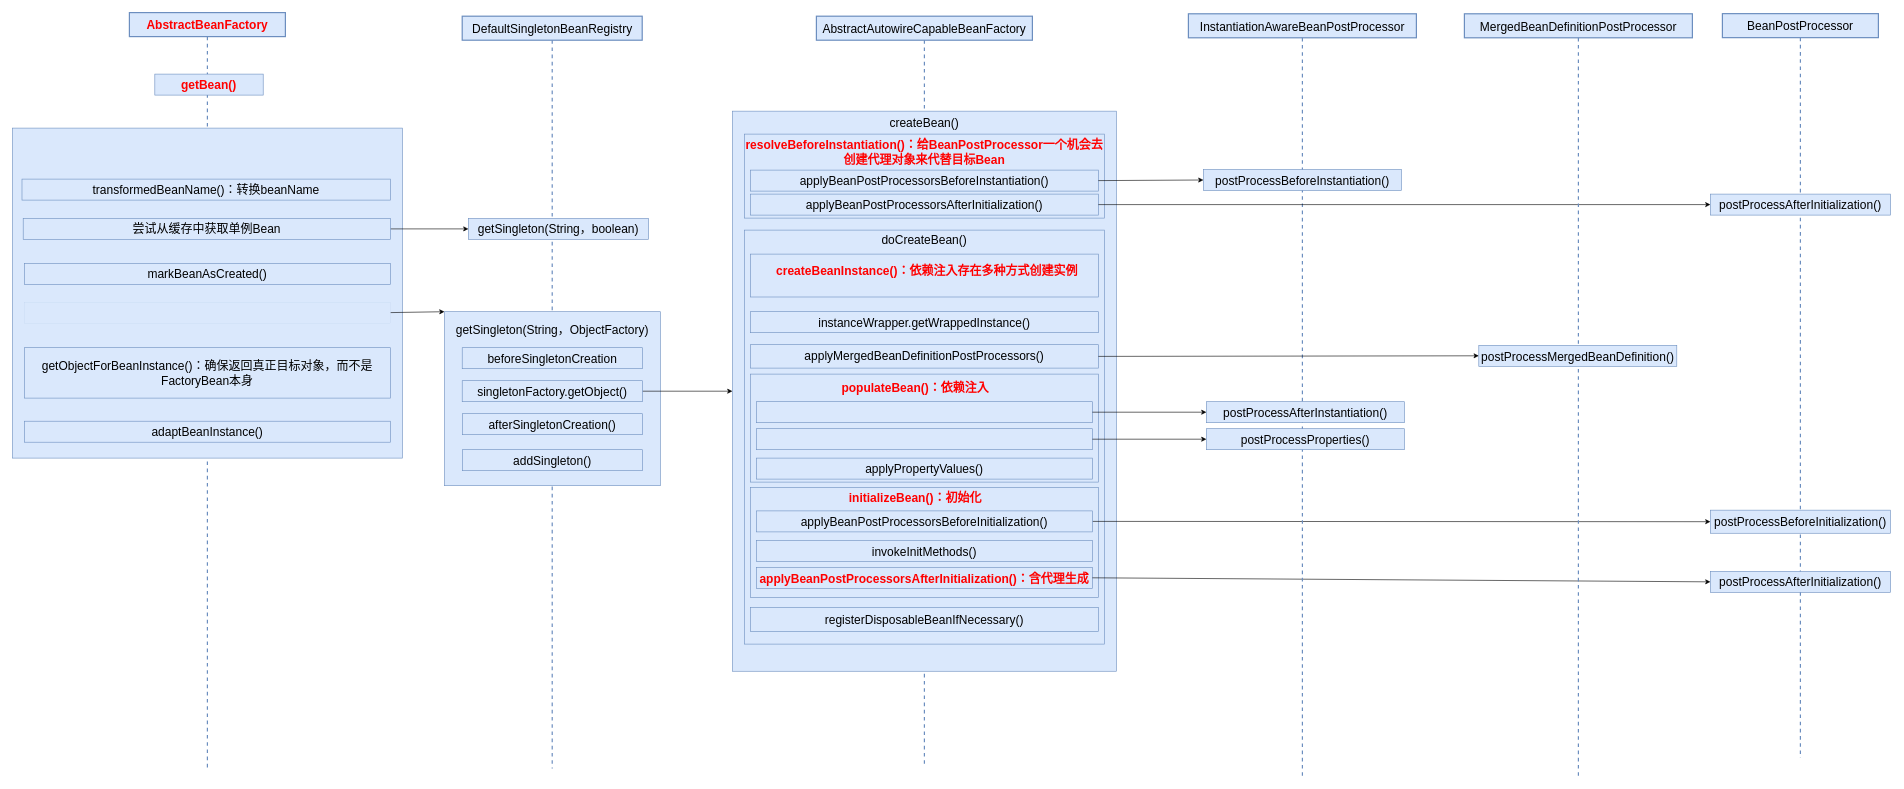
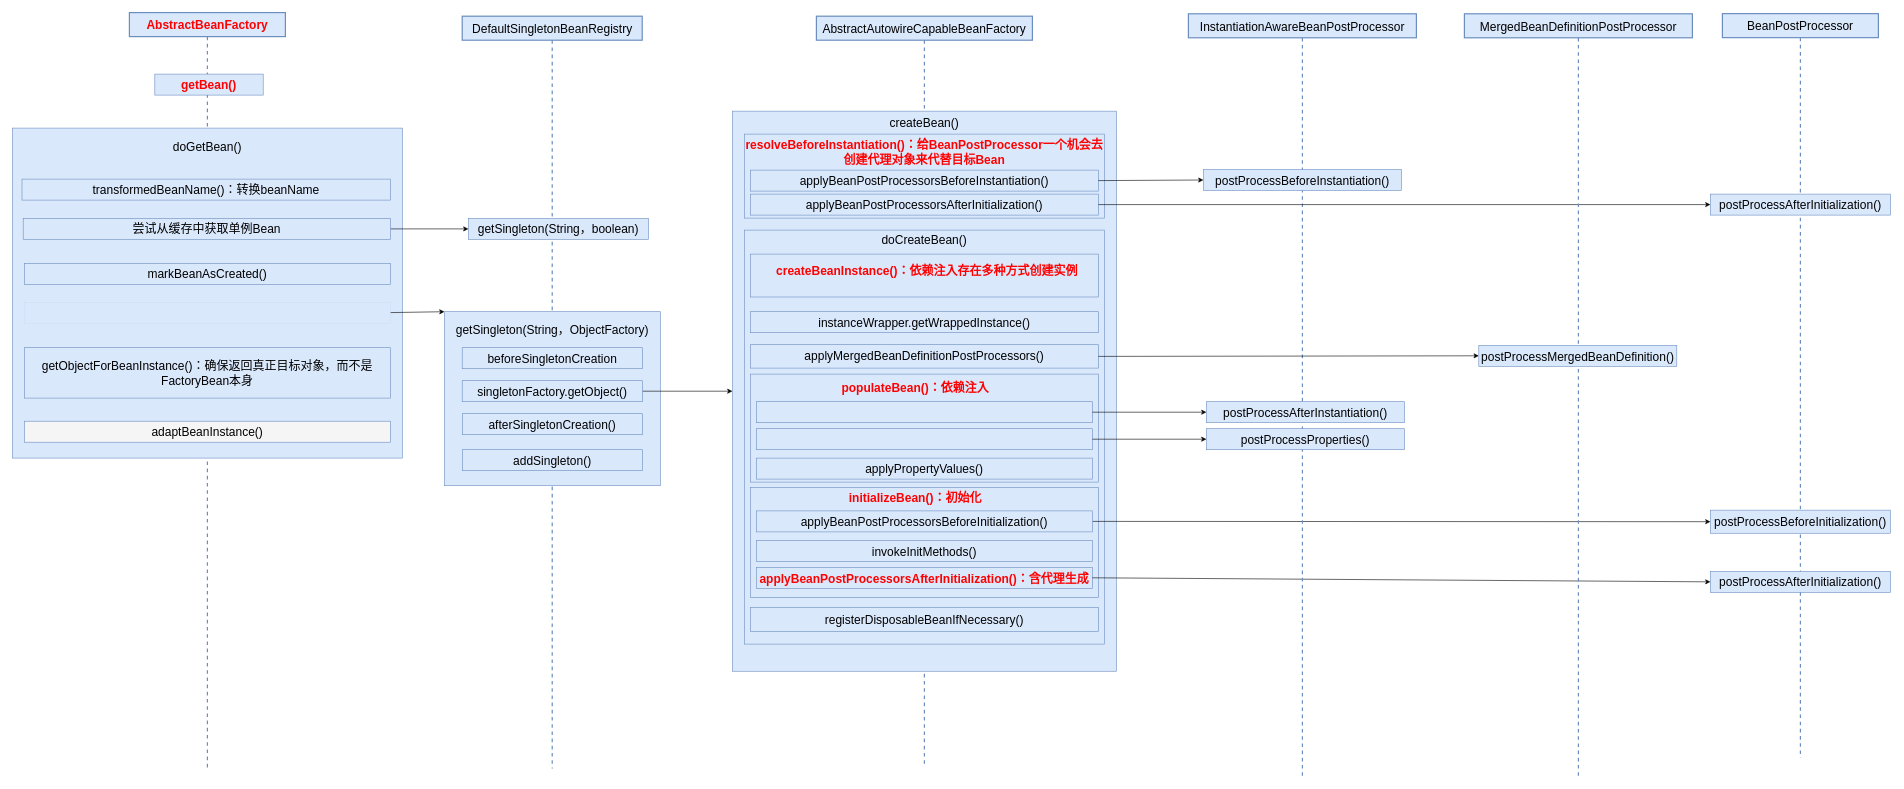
node "doGetBean()": added
node "adaptBeanInstance()": fillcolor #dae8fc -> #f5f5f5
